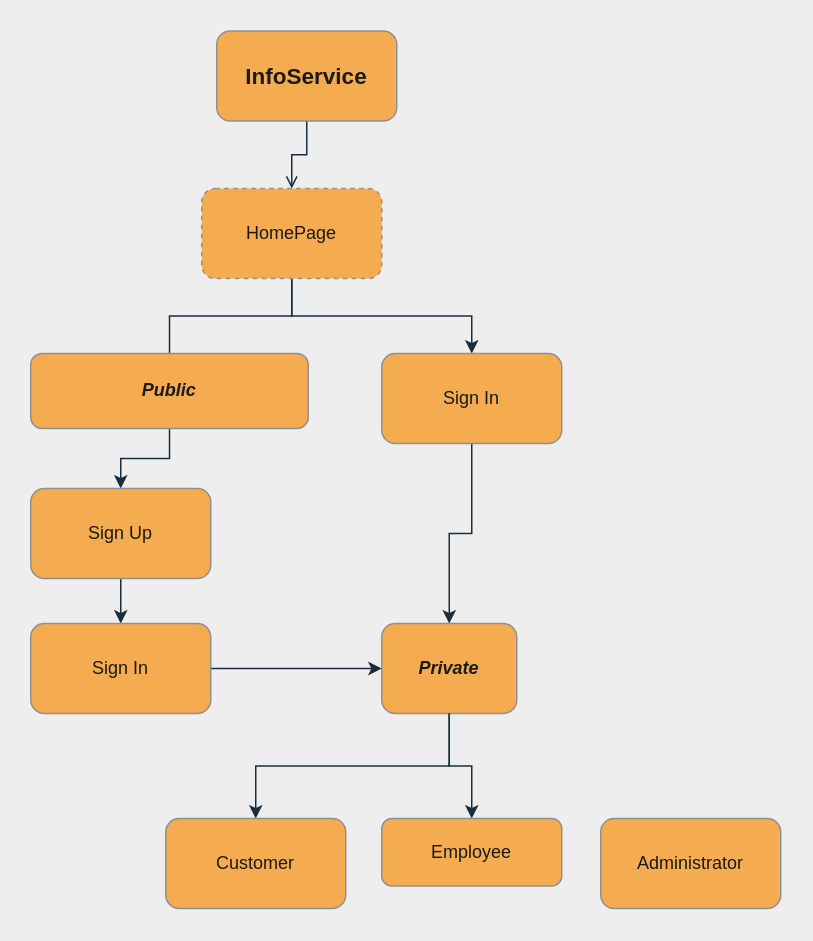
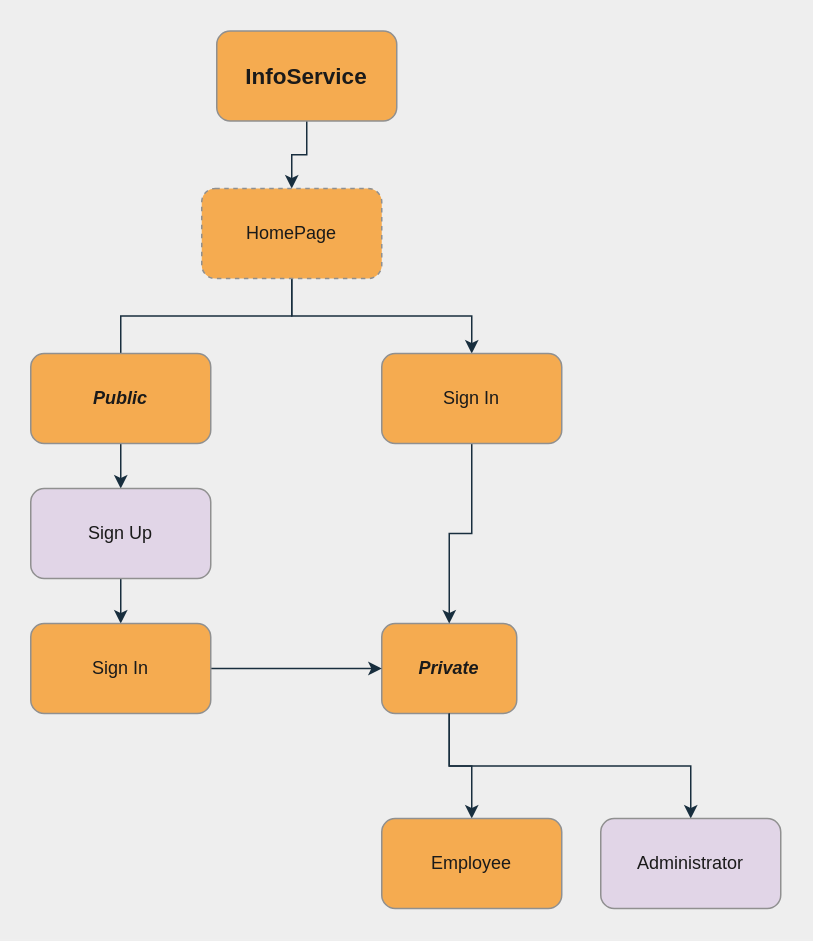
edge "InfoService" -> "HomePage": arrowhead open -> classic
node "Public": size 278x75 -> 180x90
node "Sign Up": fillcolor #f5ab50 -> #e1d5e7
edge "Private" -> "Customer": removed
edge "Private" -> "Administrator": added
node "Employee": size 180x68 -> 180x90
node "Customer": removed
node "Administrator": fillcolor #f5ab50 -> #e1d5e7
